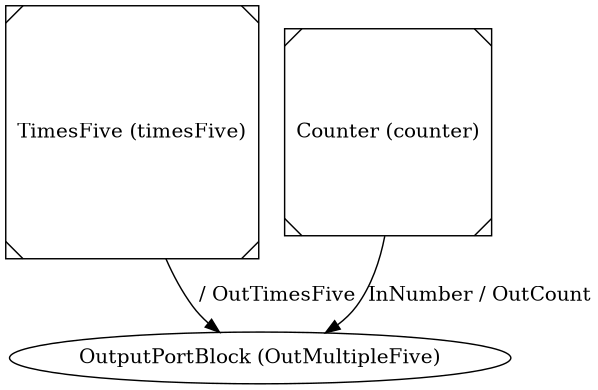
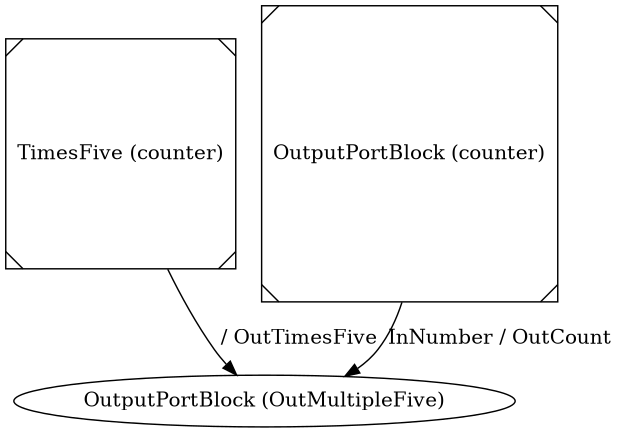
node "TimesFive (timesFive)": label "TimesFive (timesFive)" -> "TimesFive (counter)"
node "Counter (counter)": label "Counter (counter)" -> "OutputPortBlock (counter)"
